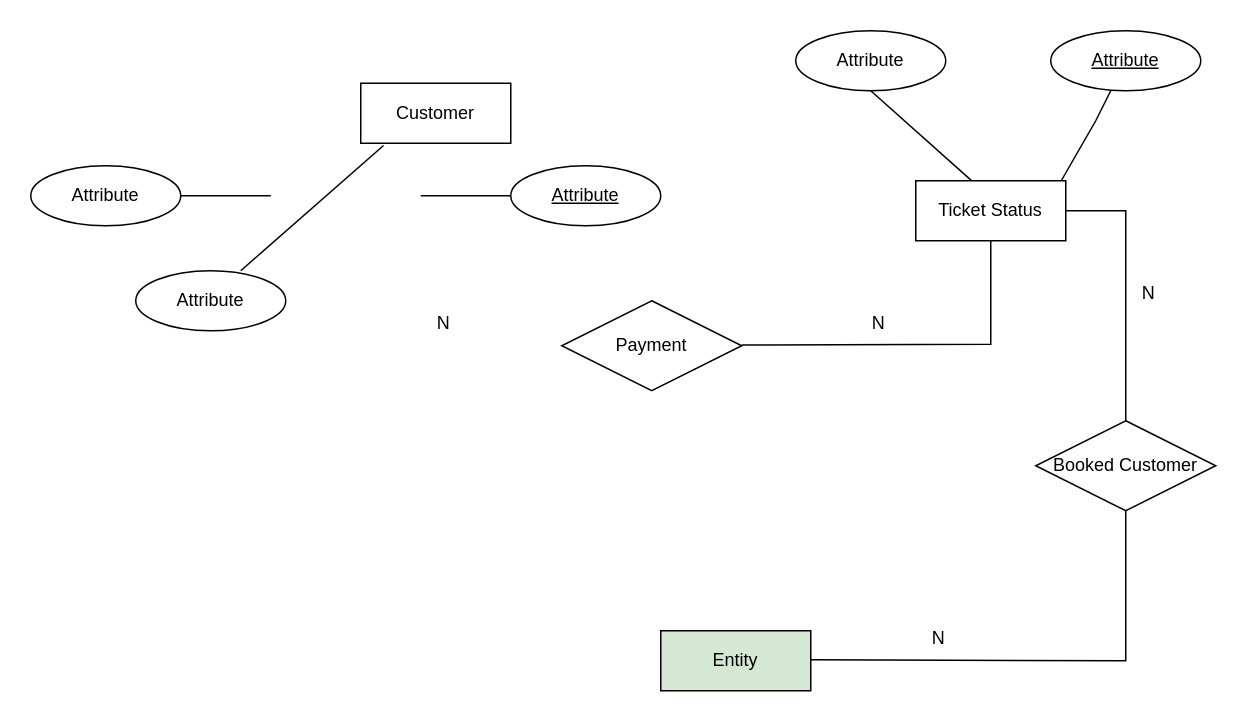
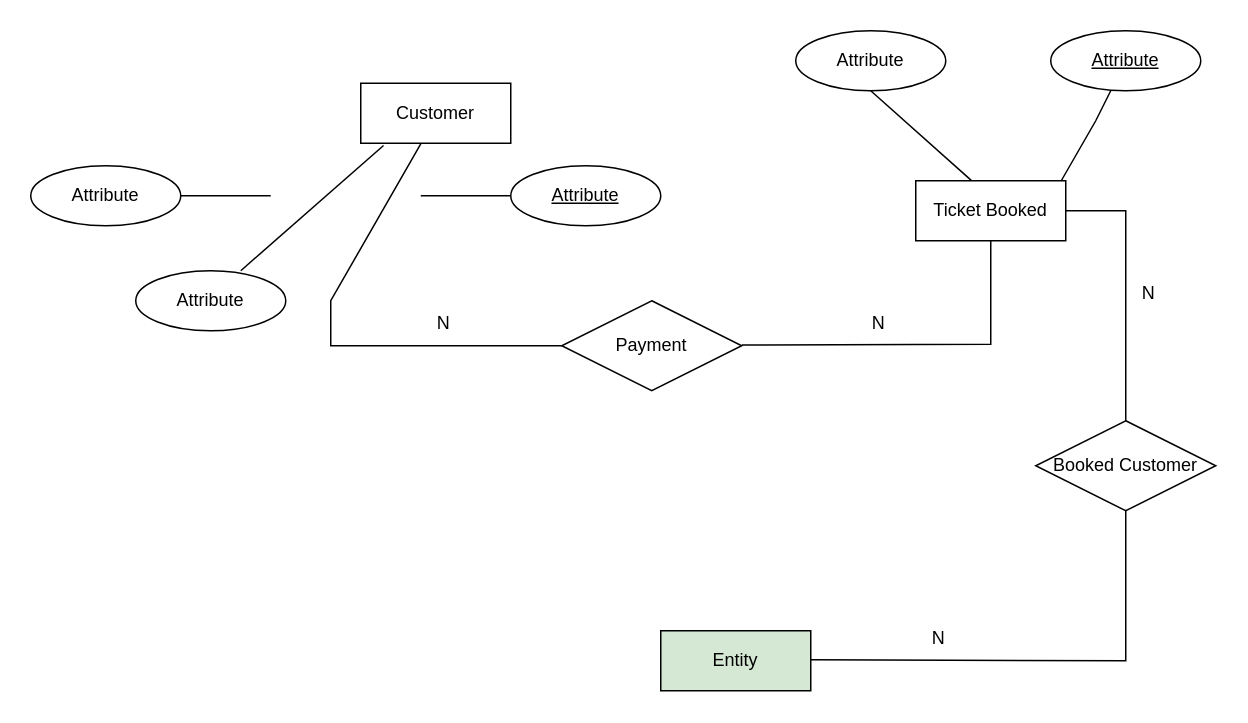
node "Ticket Status": label "Ticket Status" -> "Ticket Booked"
edge "Customer" -- "Payment": added
